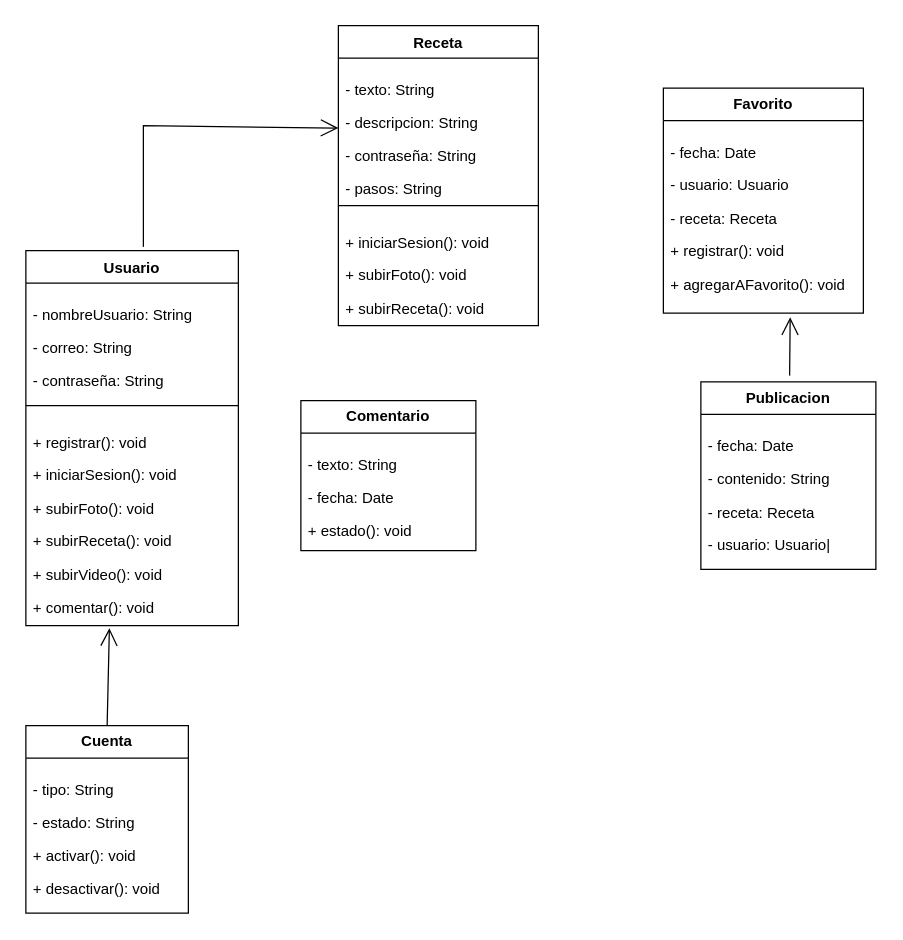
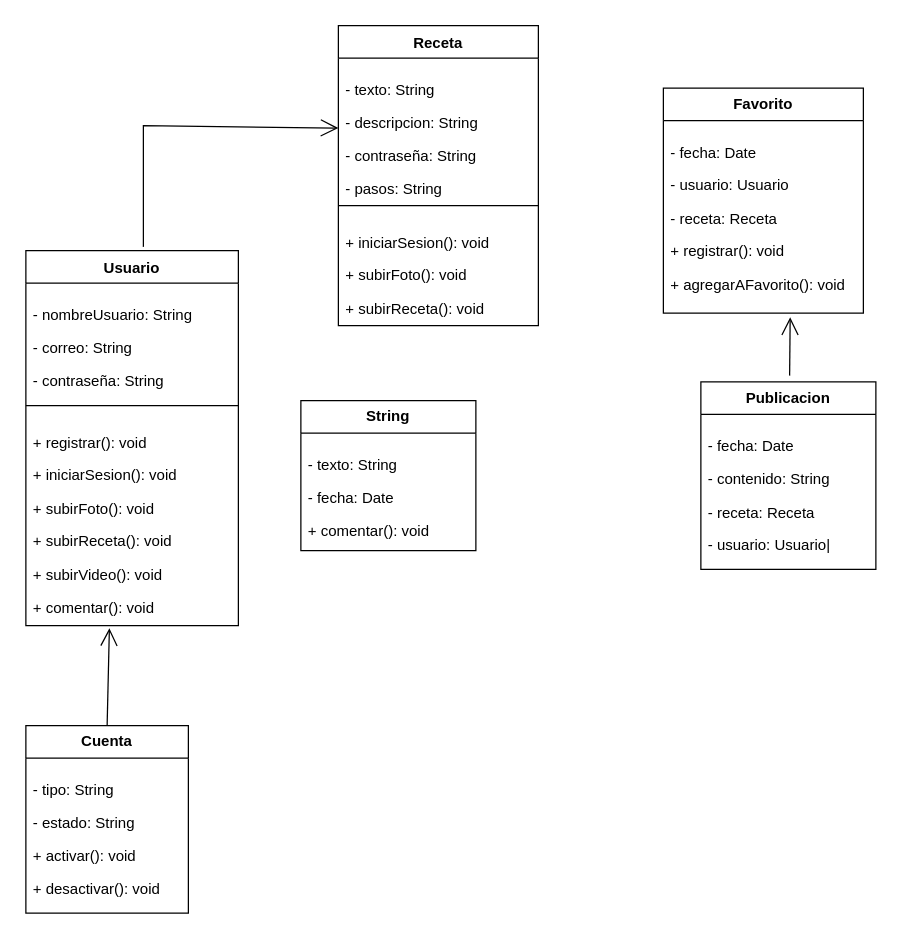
node "Comentario": label "Comentario" -> "String"
node "- texto: String - fecha: Date + estado(): void": label "- texto: String - fecha: Date + estado(): void" -> "- texto: String - fecha: Date + comentar(): void"
